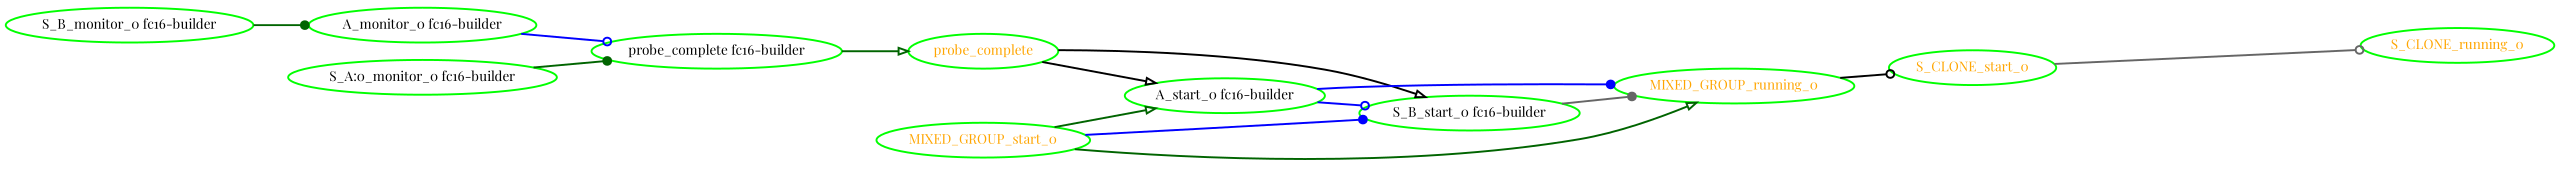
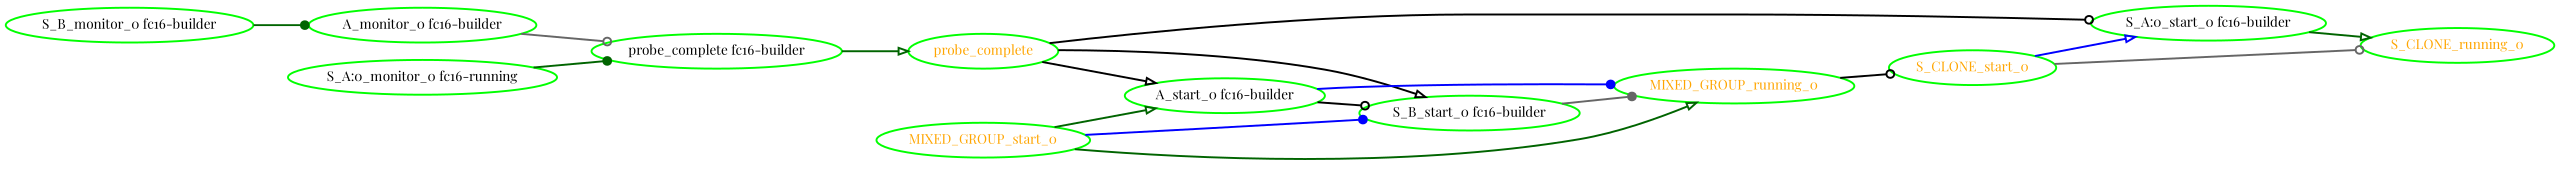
node "S_A:0_start_0 fc16-builder": added
edge "A_monitor_0 fc16-builder" -> "probe_complete fc16-builder": color blue -> gray40
node "S_A:0_monitor_0 fc16-builder": label "S_A:0_monitor_0 fc16-builder" -> "S_A:0_monitor_0 fc16-running"
edge "A_start_0 fc16-builder" -> "S_B_start_0 fc16-builder": color blue -> black
